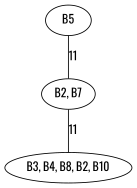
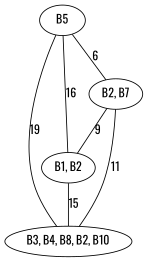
edge "B5" -- "B2, B7": label "11" -> "6"
edge "B5" -- "B3, B4, B8, B2, B10": added, label "19"
node "B1, B2": added
